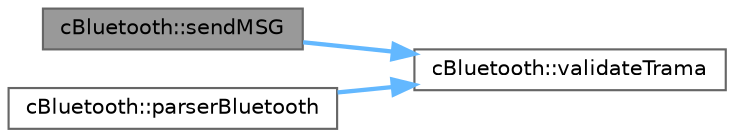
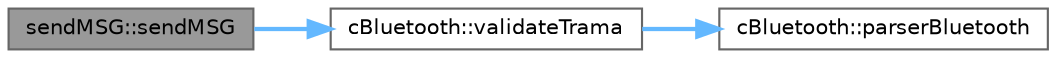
node "cBluetooth::sendMSG": label "cBluetooth::sendMSG" -> "sendMSG::sendMSG"
edge "cBluetooth::parserBluetooth" -> "cBluetooth::validateTrama": reversed
